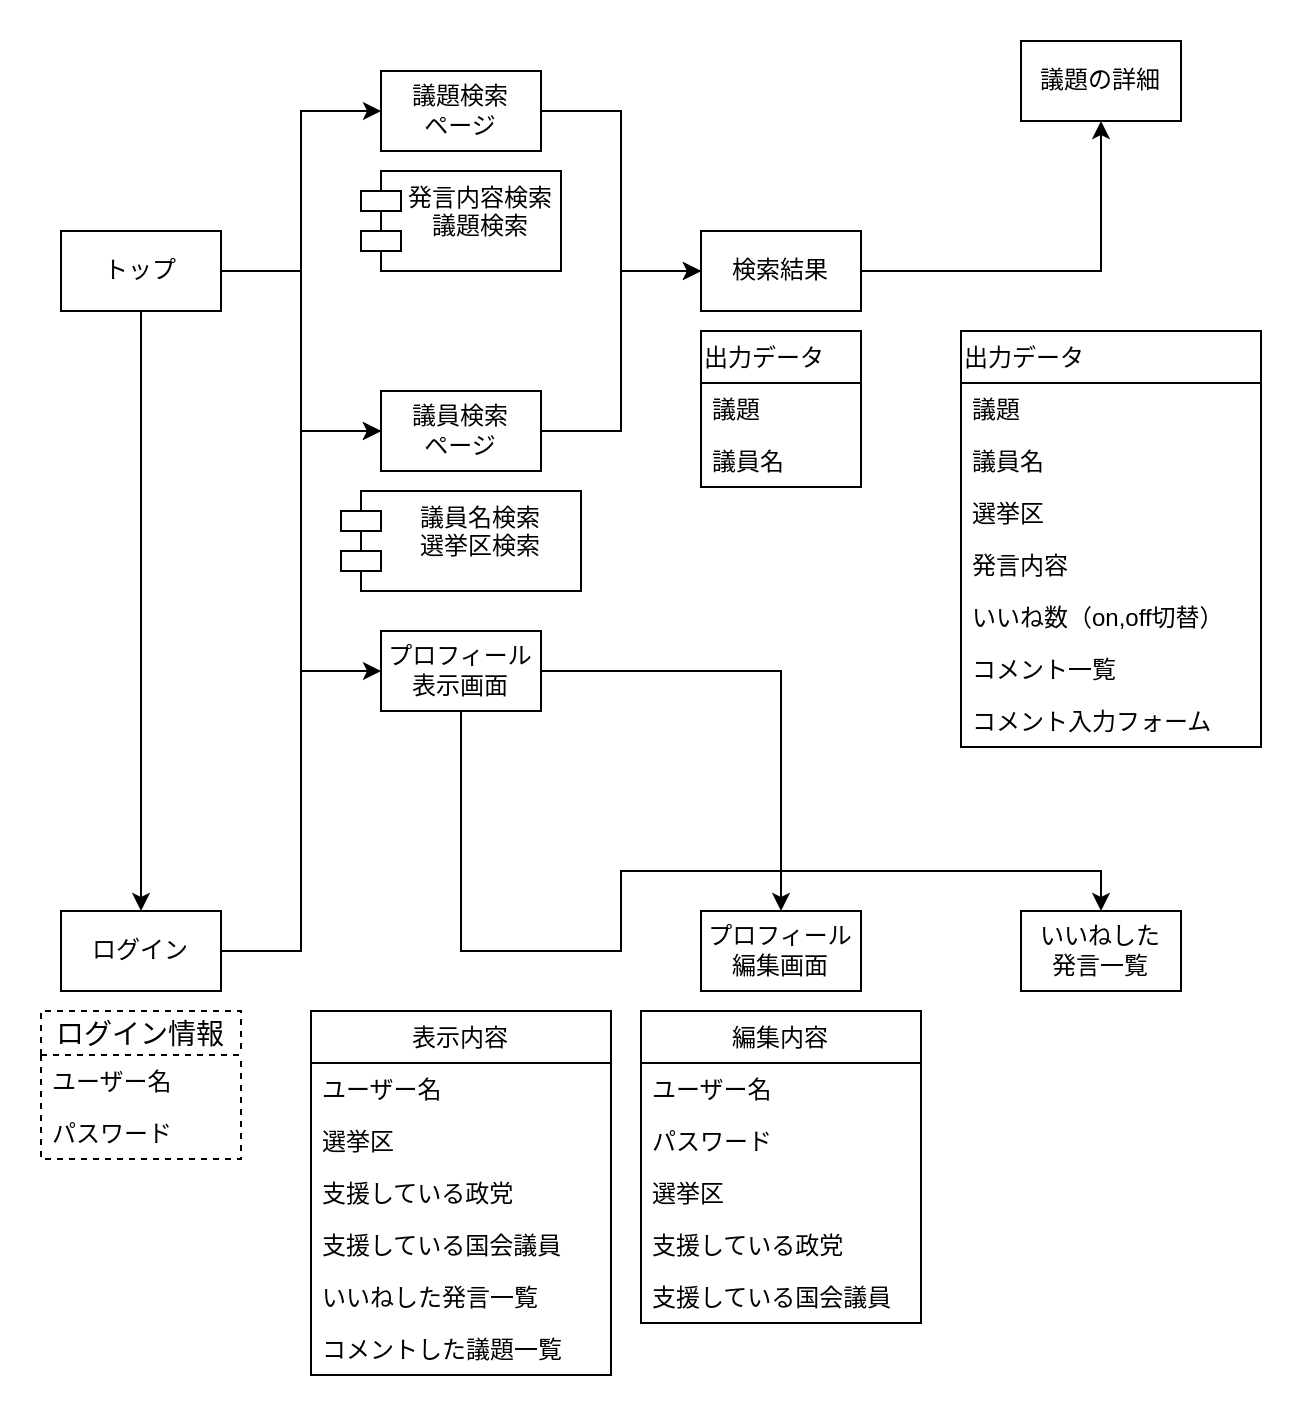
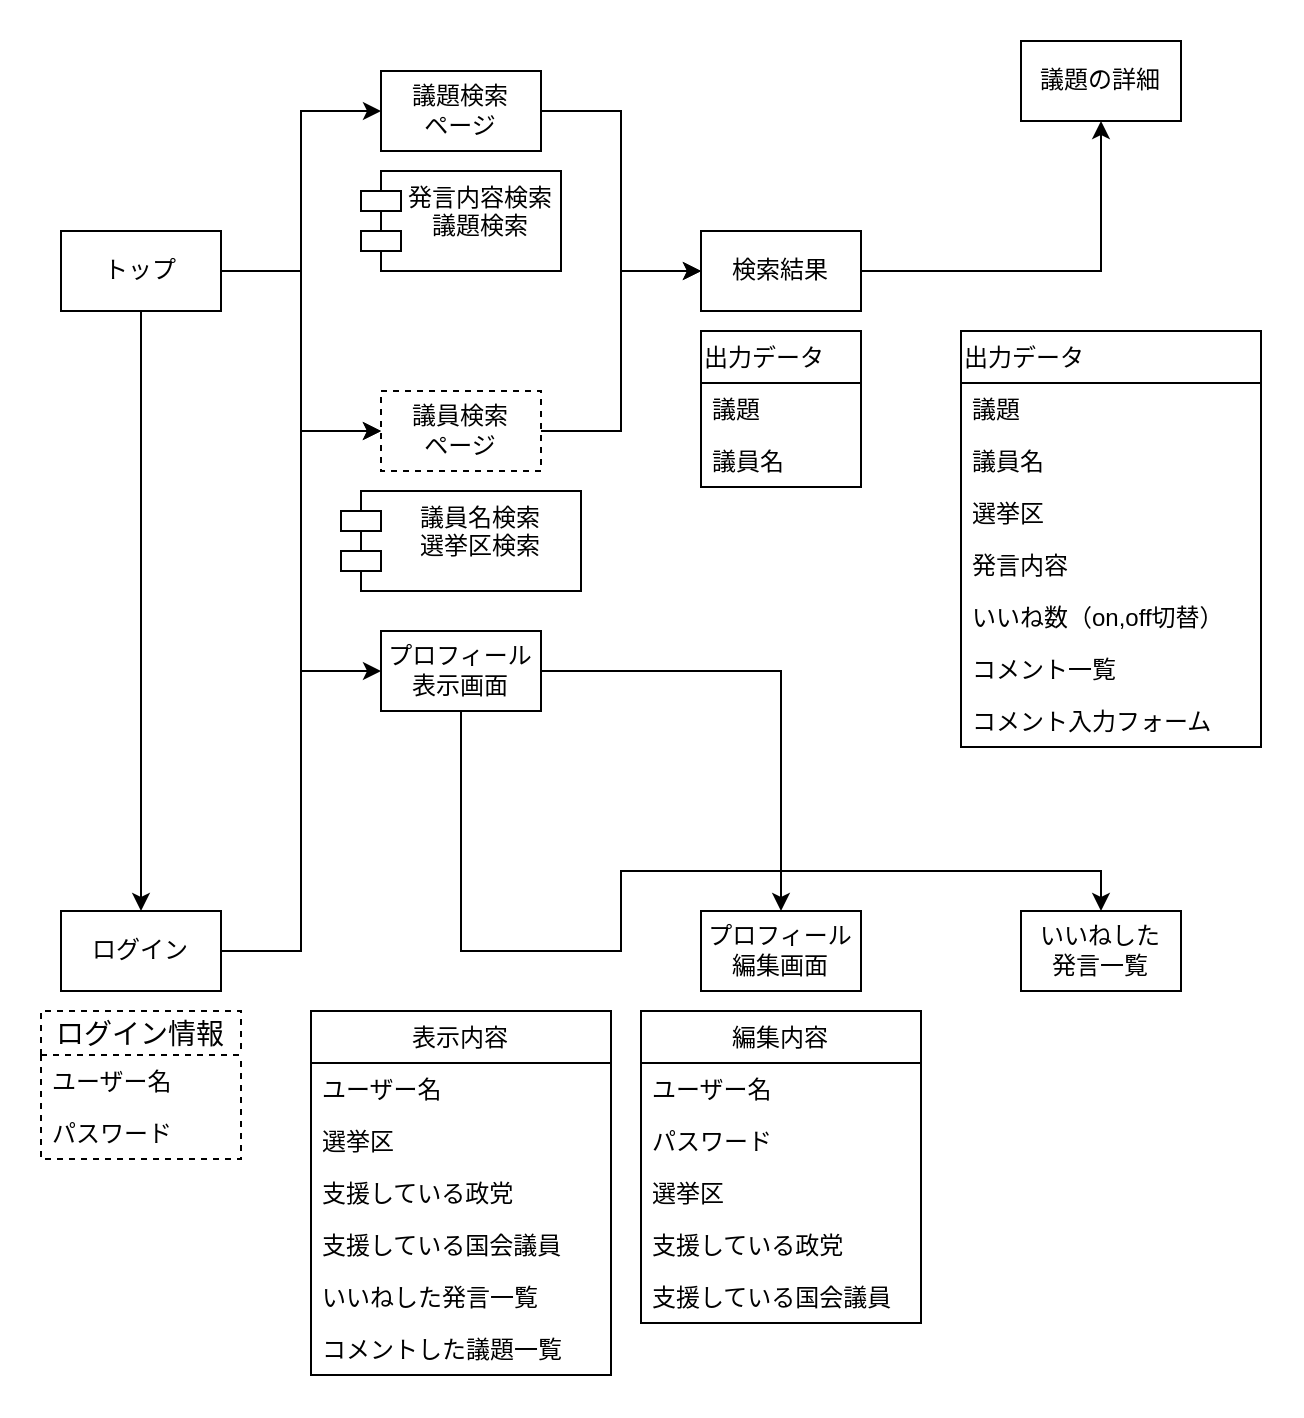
node "議員検索 ページ": style solid -> dashed
